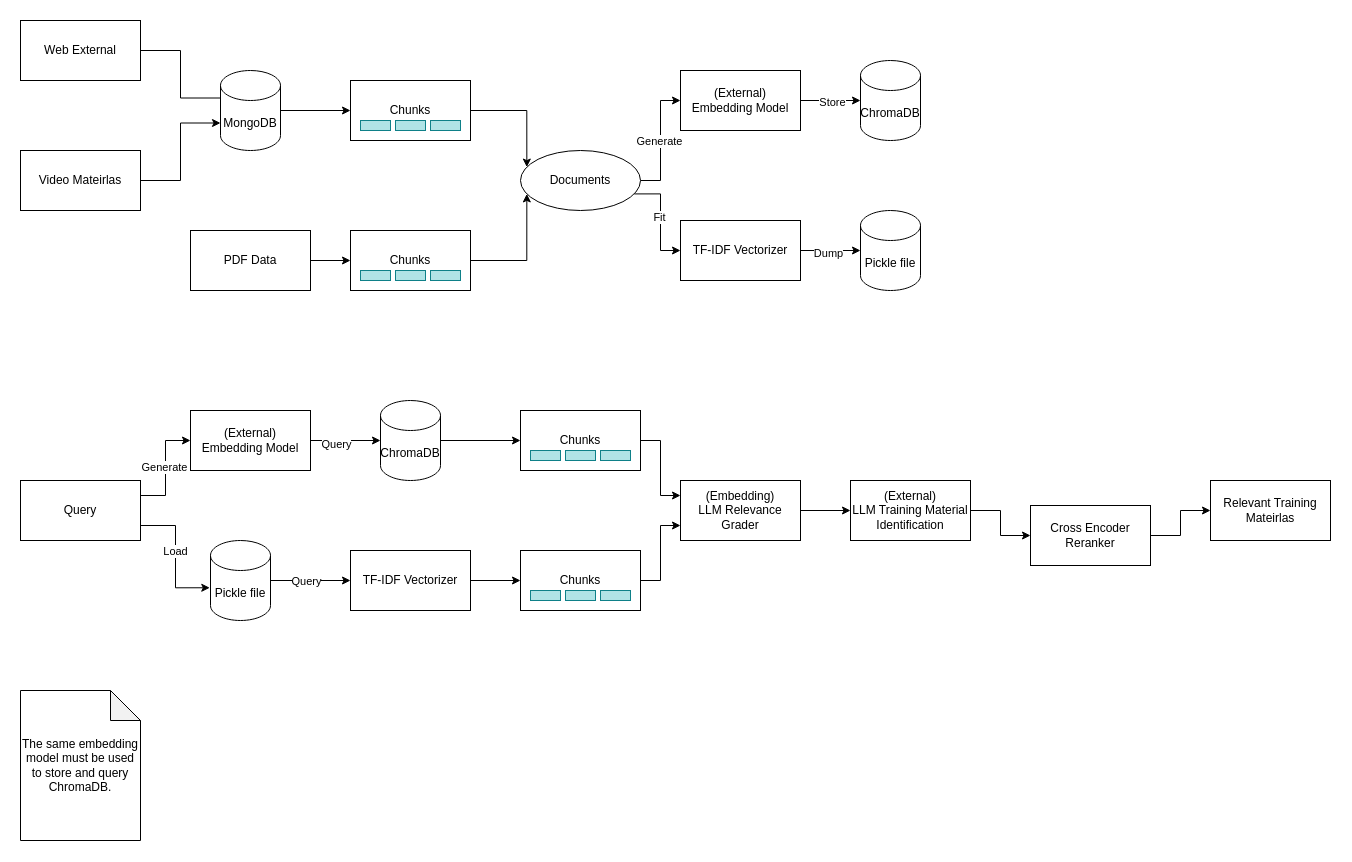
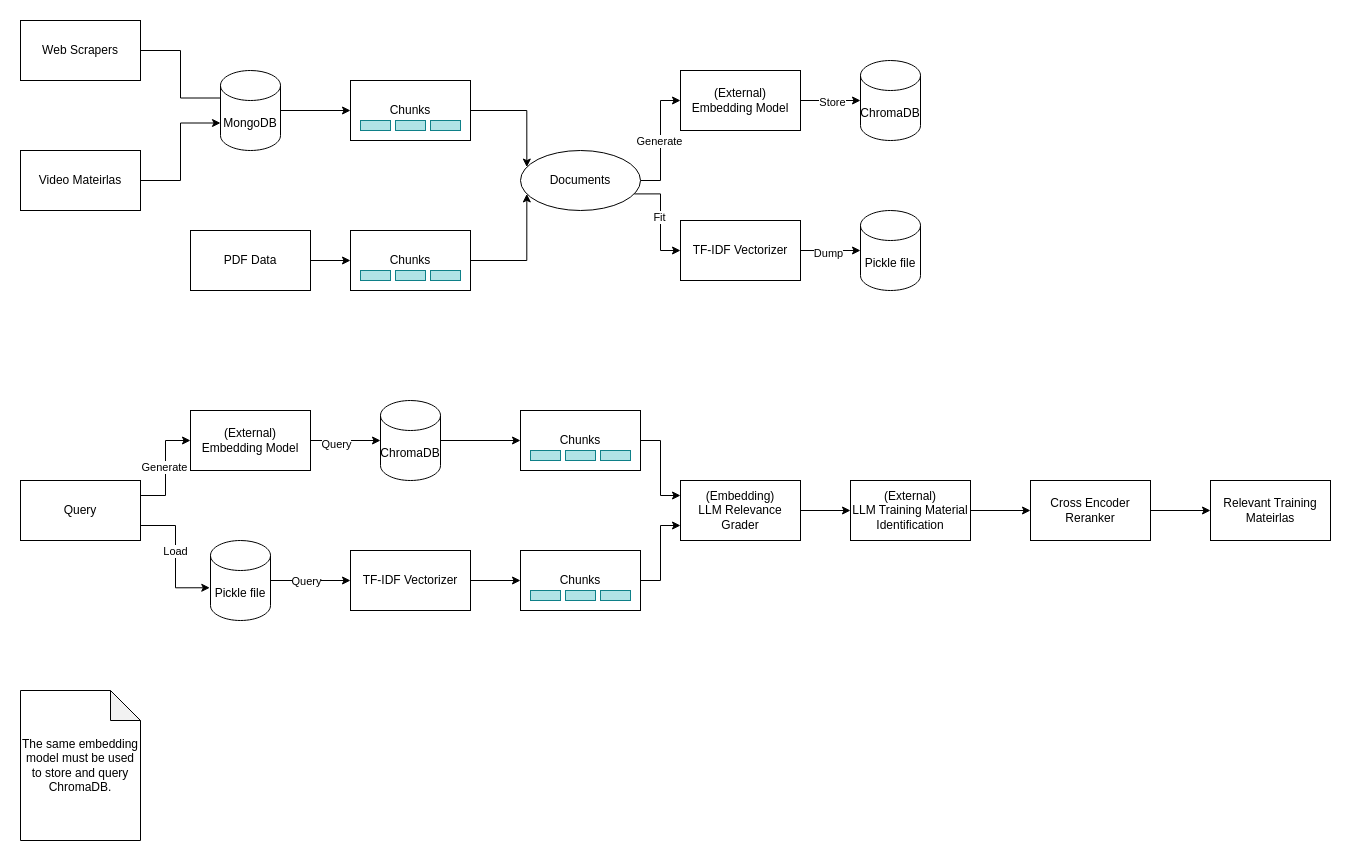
node "Web External": label "Web External" -> "Web Scrapers"
node "Cross Encoder Reranker": moved (1091, 536) -> (1091, 511)
